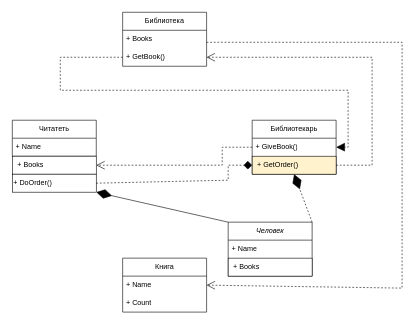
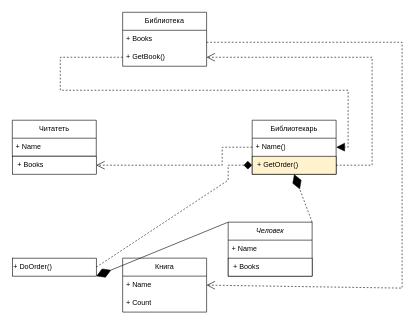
node "+ GiveBook()": label "+ GiveBook()" -> "+ Name()"
node "+ DoOrder()": moved (54, 183) -> (54, 267)
